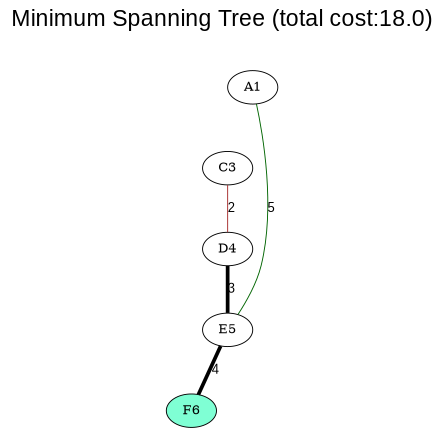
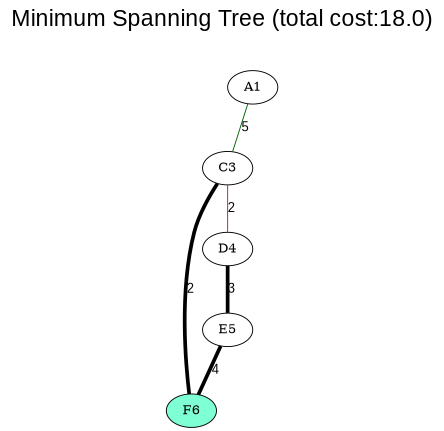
edge "A1" -- "E5": now "A1" -- "C3"
edge "C3" -- "F6": added, label "2"
